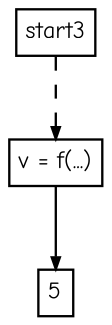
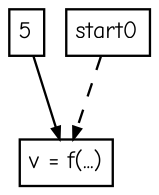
node "start3": label "start3" -> "start0"
edge "v = f(...)" -> "5": reversed
